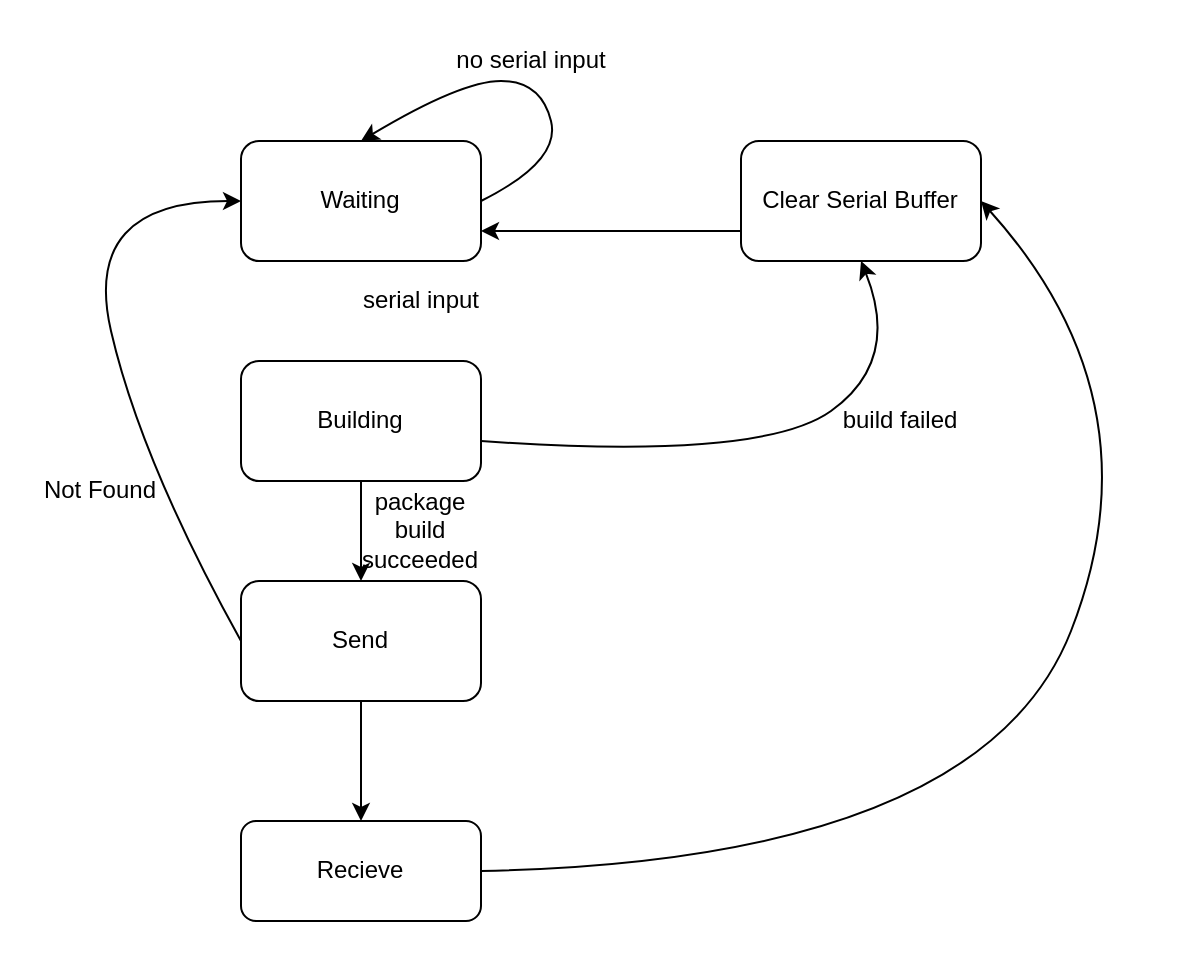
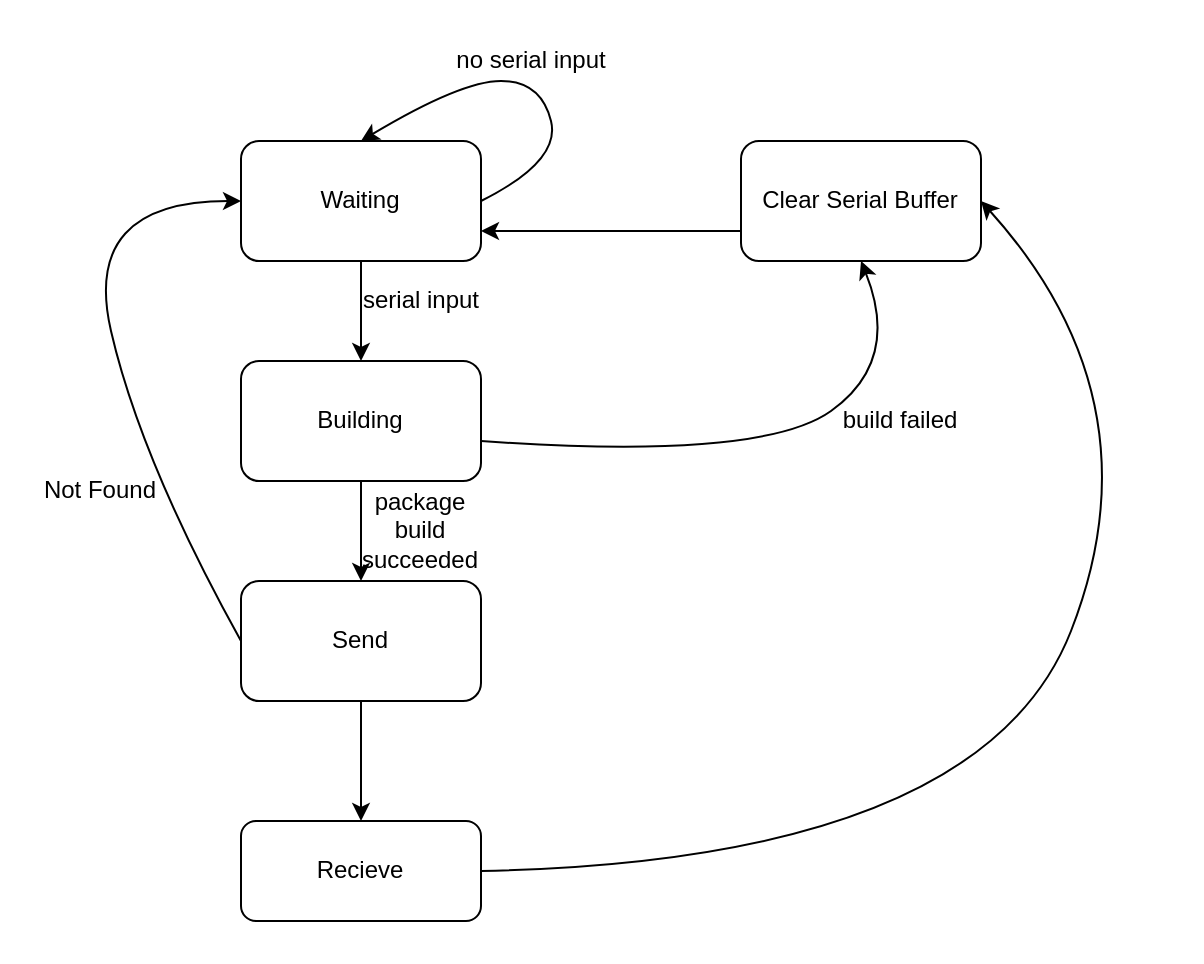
edge "Waiting" -> "Building": added
